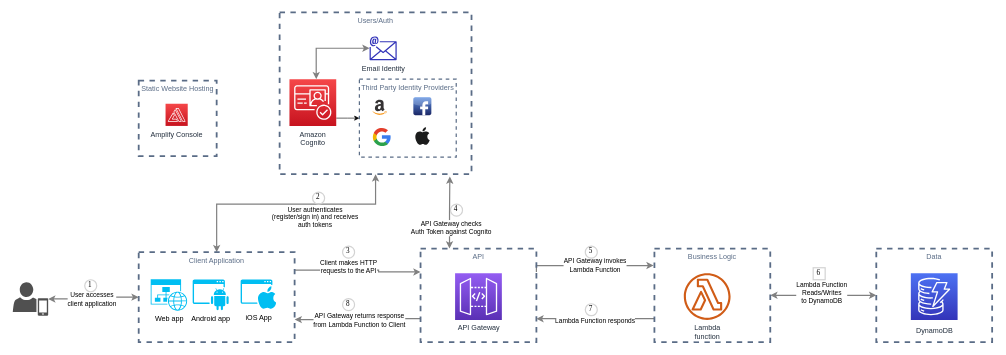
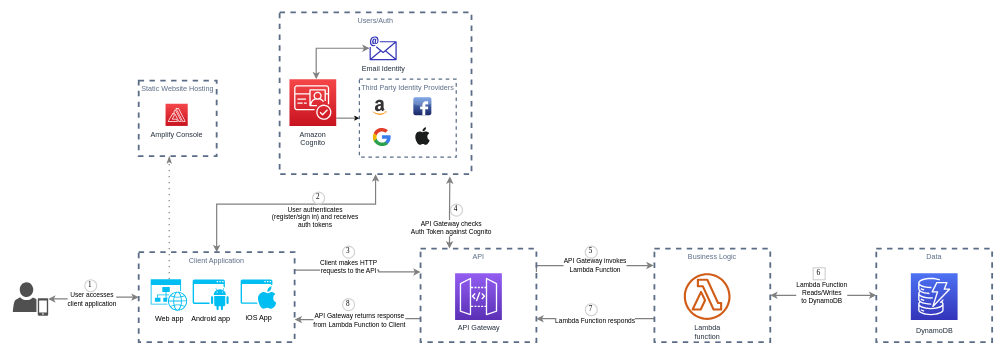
edge "Web app" -> "Static Website Hosting": added
